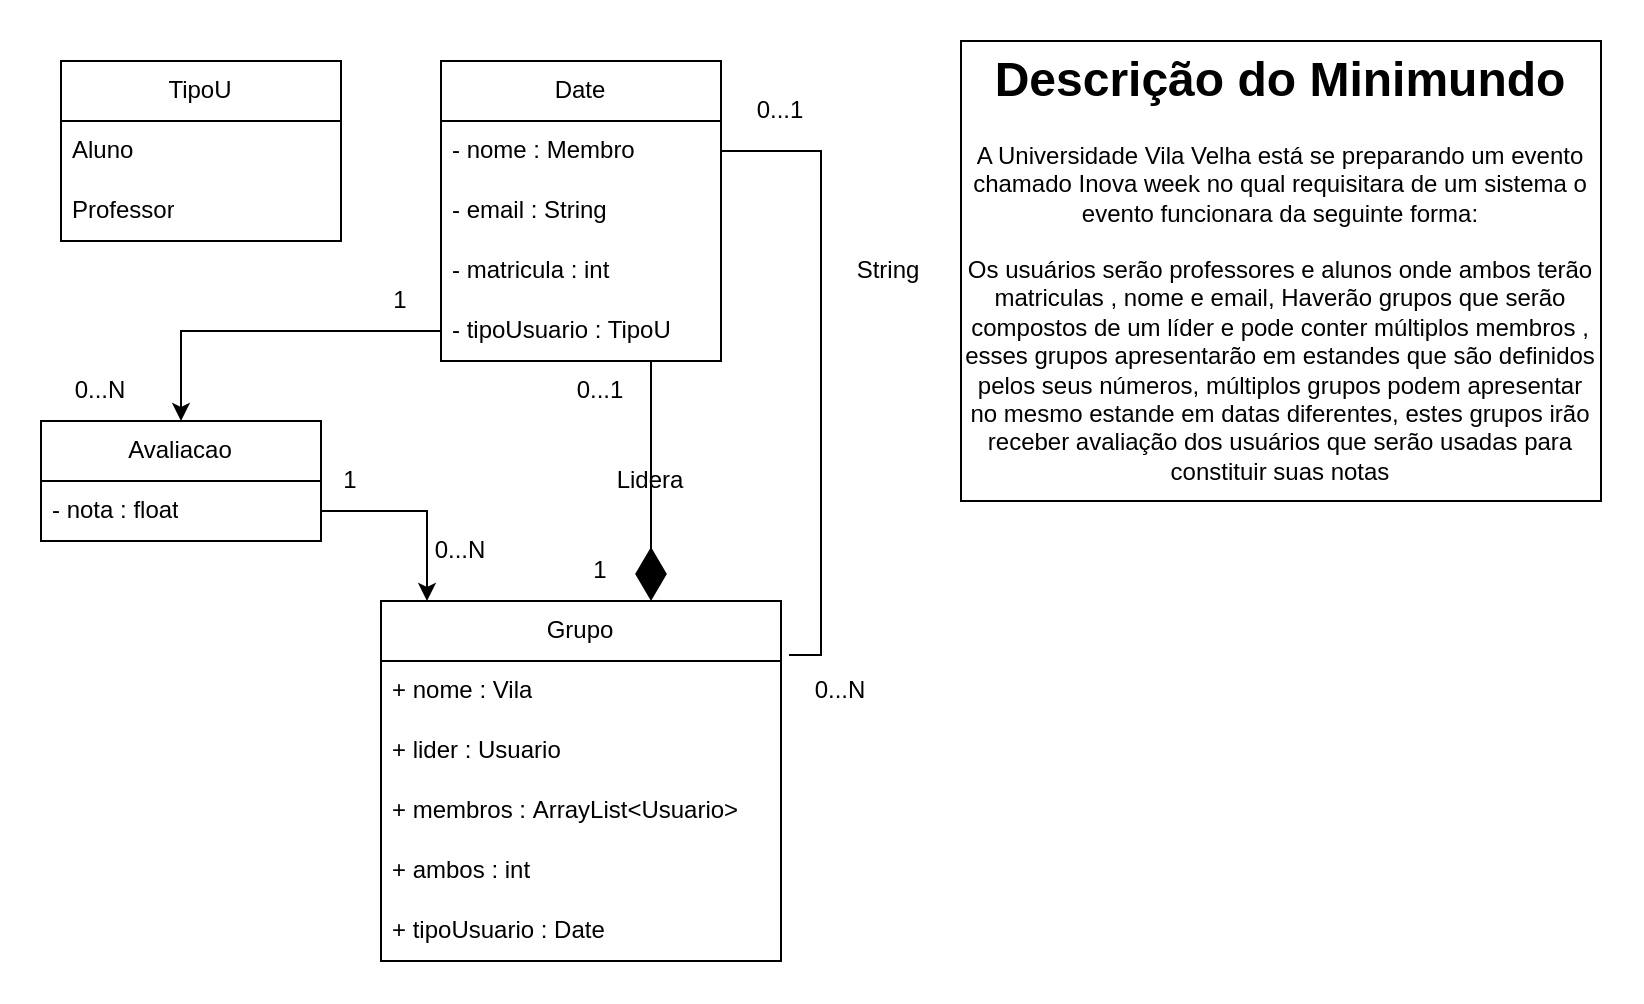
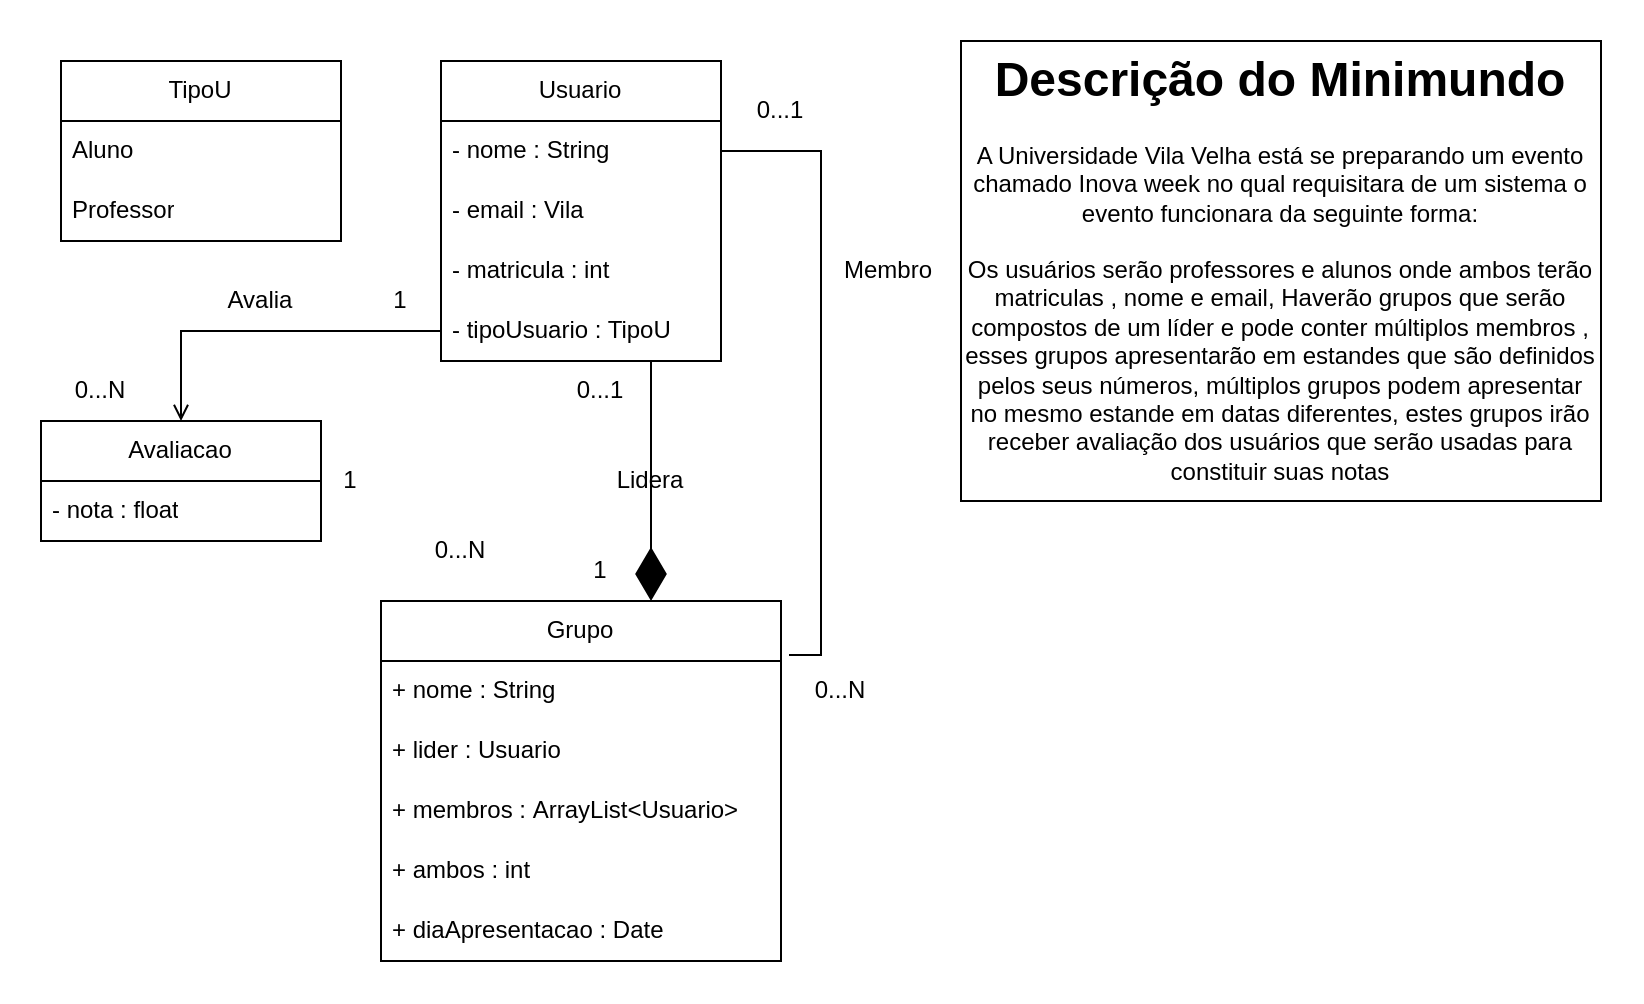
node "Date": label "Date" -> "Usuario"
node "- nome : Membro": label "- nome : Membro" -> "- nome : String"
node "- email : String": label "- email : String" -> "- email : Vila"
node "String": label "String" -> "Membro"
node "Avalia": added
edge "- tipoUsuario : TipoU" -> "Avaliacao": arrowhead classic -> open
edge "- nota : float" -> "Grupo": removed
node "+ nome : Vila": label "+ nome : Vila" -> "+ nome : String"
node "+ tipoUsuario : Date": label "+ tipoUsuario : Date" -> "+ diaApresentacao : Date"
